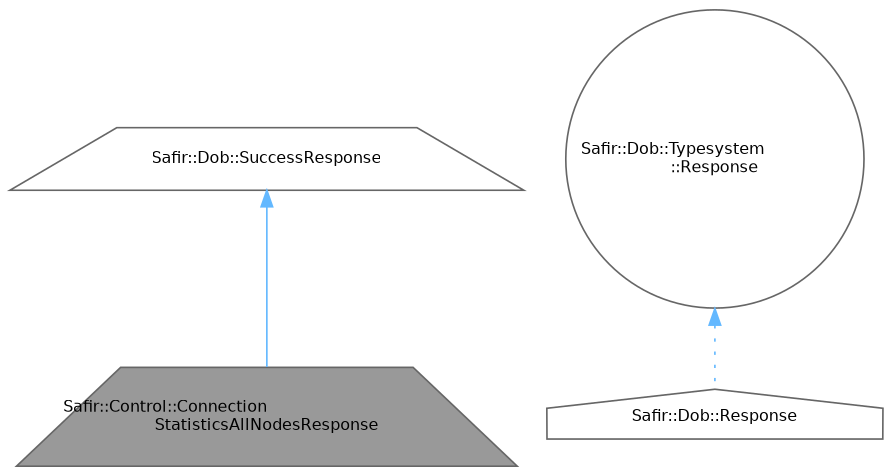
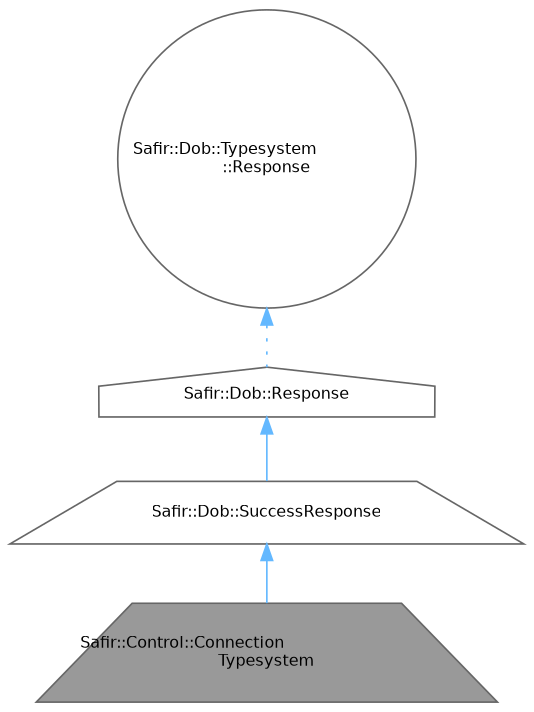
node "Safir::Control::Connection StatisticsAllNodesResponse": label "Safir::Control::Connection StatisticsAllNodesResponse" -> "Safir::Control::Connection Typesystem"
edge "Safir::Dob::SuccessResponse" -> "Safir::Dob::Response": added
